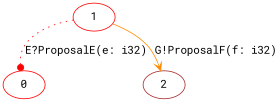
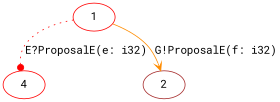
edge "1" -> "2": label "G!ProposalF(f: i32)" -> "G!ProposalE(f: i32)"
node "0": label "0" -> "4"
